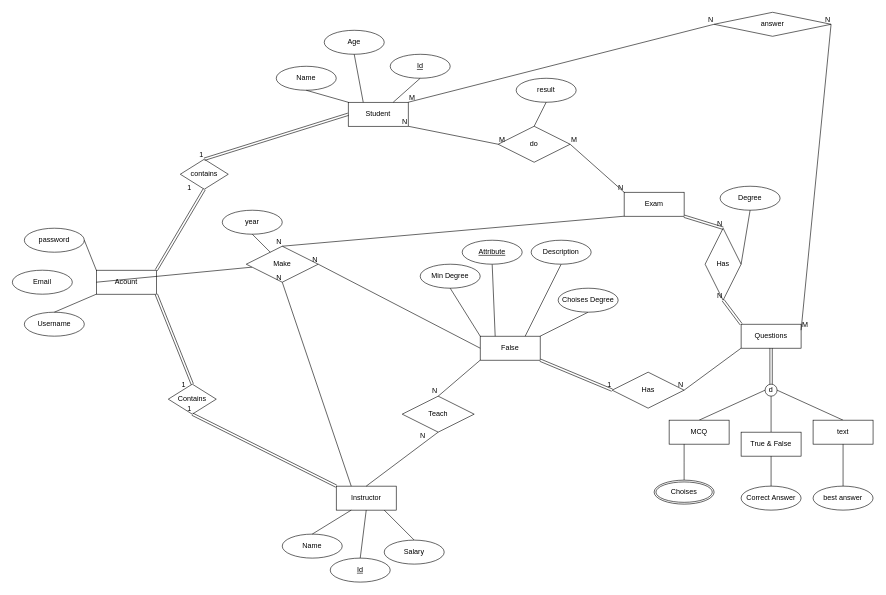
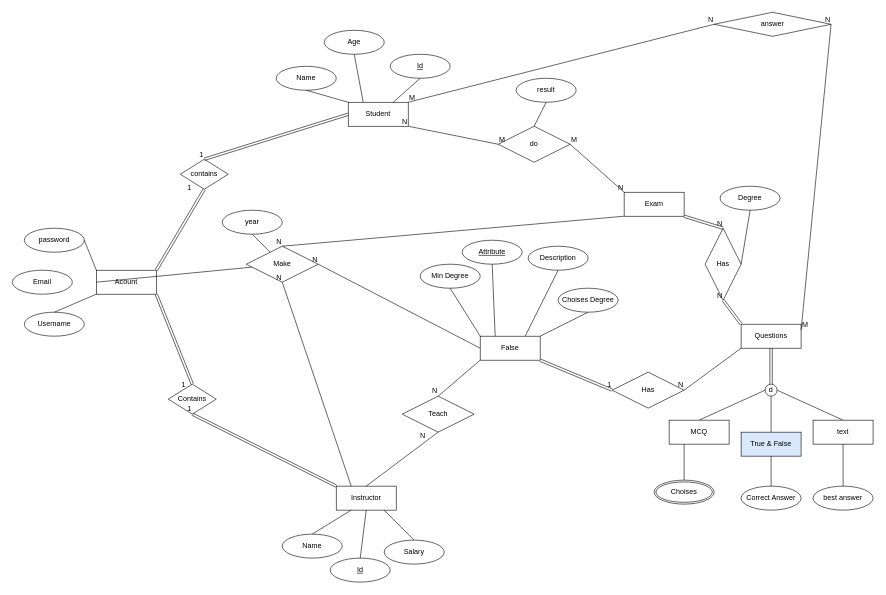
node "Description": moved (561, 252) -> (558, 258)
node "True & False": fillcolor #ffffff -> #dae8fc
